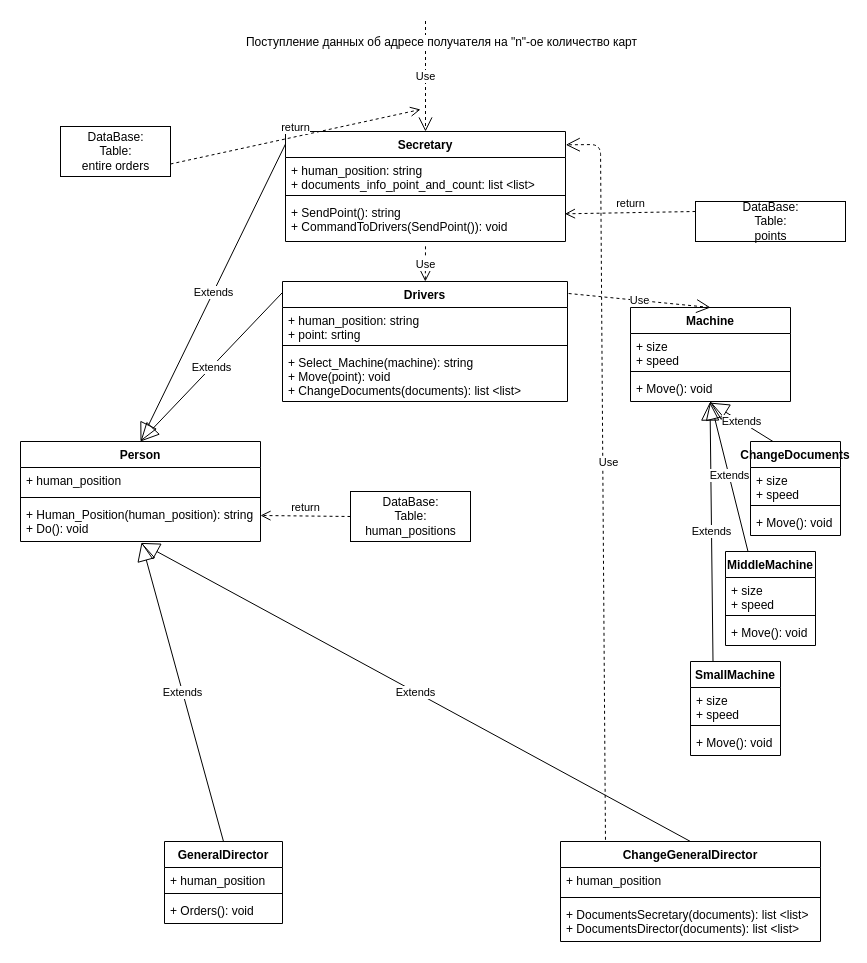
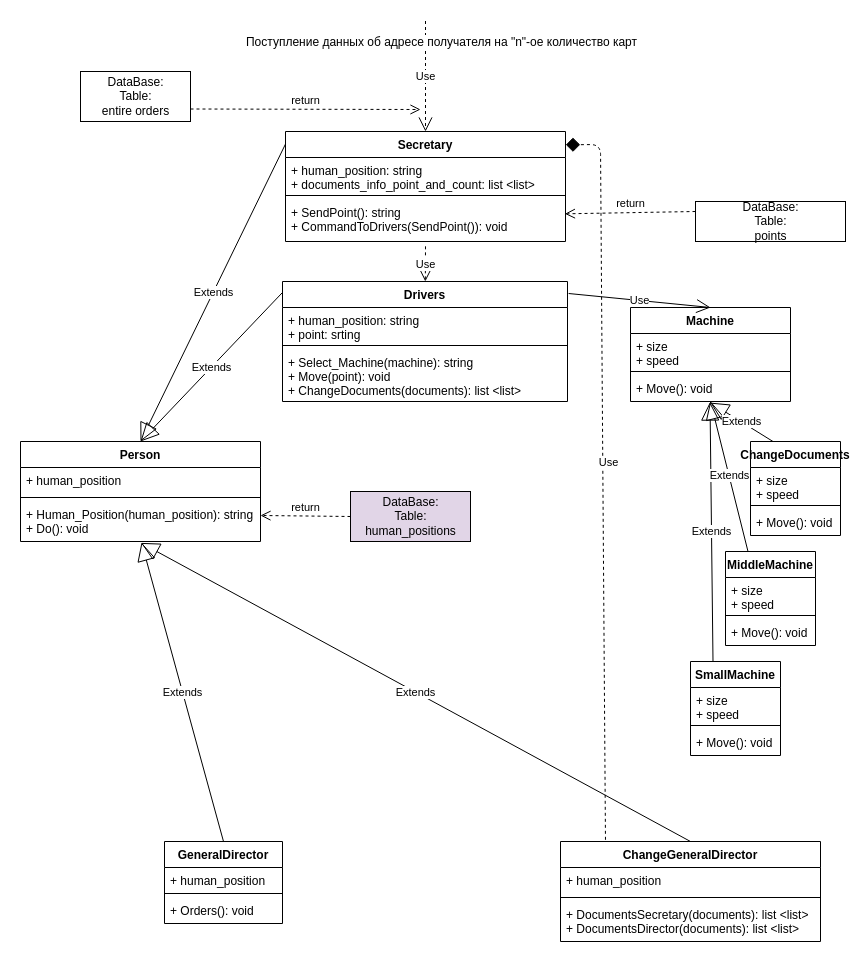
edge "ChangeGeneralDirector" -> "Secretary": arrowhead open -> diamond
node "DataBase: Table: entire orders": moved (116, 152) -> (136, 97)
edge "Drivers" -> "Machine": style dashed -> solid
node "DataBase: Table: human_positions": fillcolor #ffffff -> #e1d5e7
